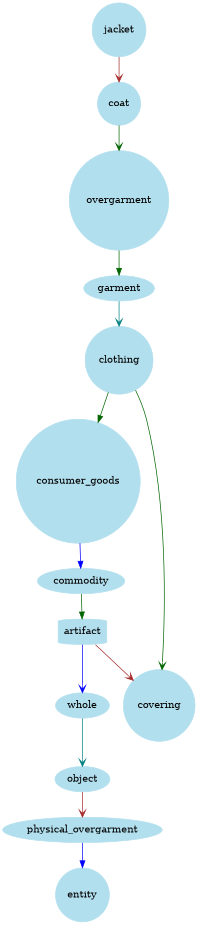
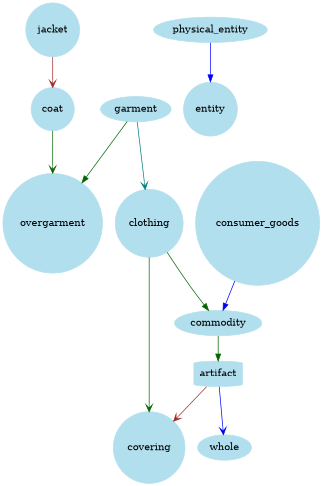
edge "overgarment" -> "garment": reversed
edge "clothing" -> "consumer_goods": now "clothing" -> "commodity"
node "object": removed
node "physical_overgarment": label "physical_overgarment" -> "physical_entity"
